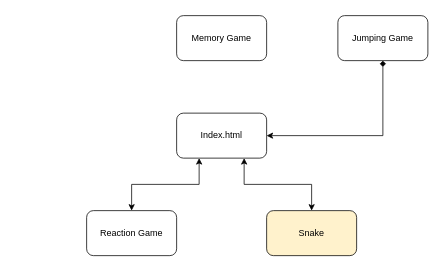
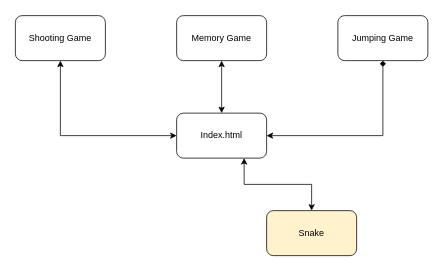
node "Shooting Game": added
edge "Memory Game" -- "Index.html": added
edge "Shooting Game" -- "Index.html": added
edge "Index.html" -- "Reaction Game": removed
node "Reaction Game": removed
